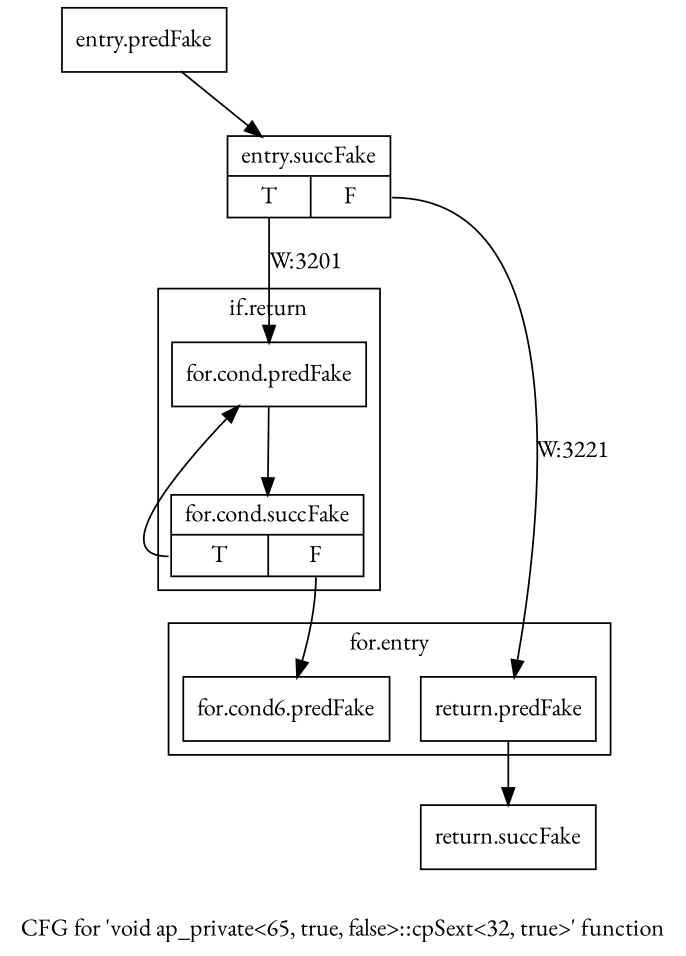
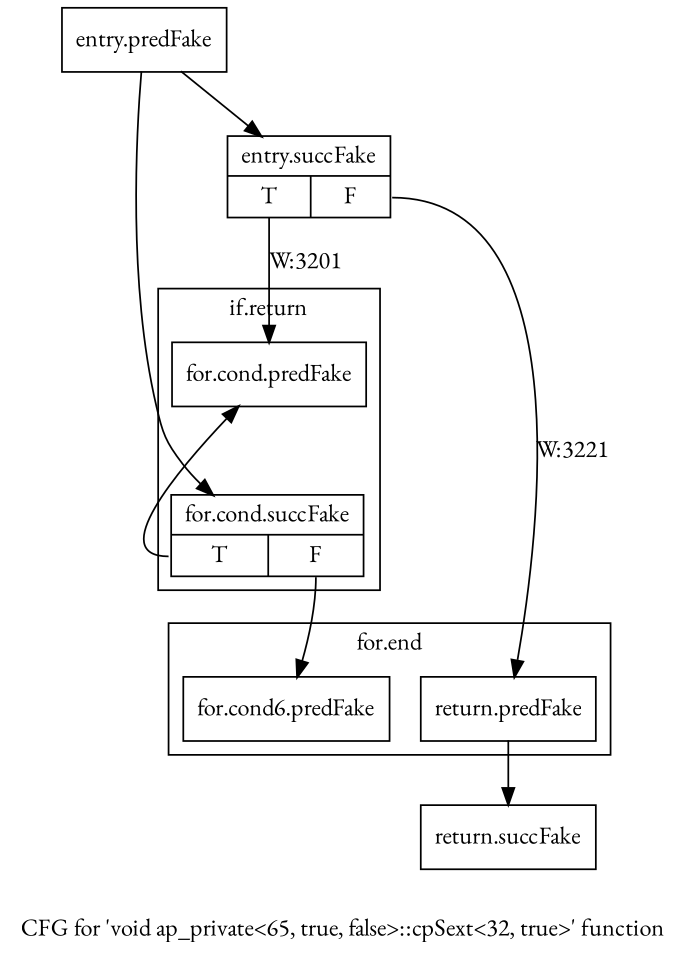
edge "for.cond.predFake" -> "for.cond.succFake": now "entry.predFake" -> "for.cond.succFake"
cluster "for.entry": label "for.entry" -> "for.end"
